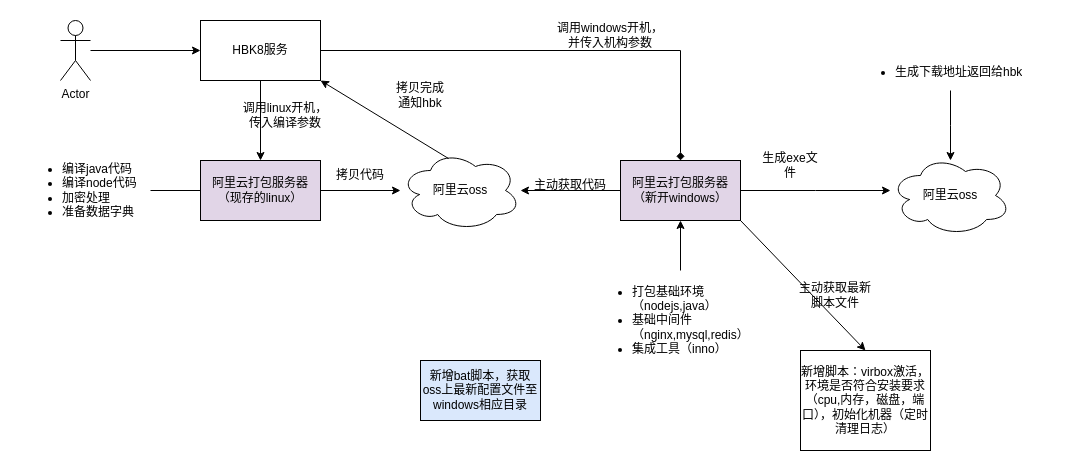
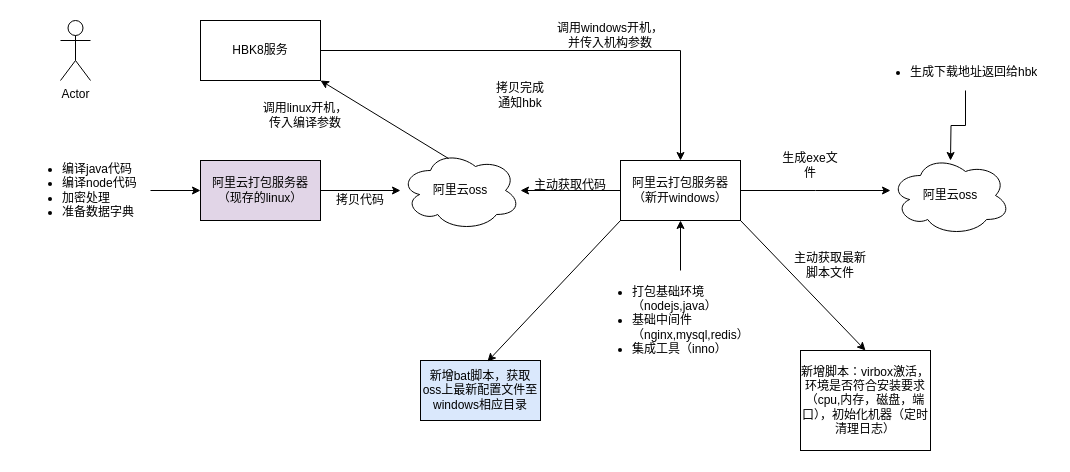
edge "Actor" -> "HBK8服务": removed
node "生成下载地址返回给hbk": moved (951, 71) -> (966, 71)
node "拷贝完成通知hbk": moved (421, 96) -> (521, 96)
node "调用linux开机，传入编译参数": moved (286, 116) -> (306, 116)
edge "HBK8服务" -> "阿里云打包服务器（现存的linux）": removed
edge "HBK8服务" -> "阿里云打包服务器（新开windows）": arrowhead diamond -> classic
node "生成exe文件": moved (791, 166) -> (811, 166)
node "拷贝代码": moved (361, 176) -> (361, 201)
edge "编译java代码 编译node代码 加密处理 准备数据字典" -- "阿里云打包服务器（现存的linux）": arrowhead none -> classic
node "阿里云打包服务器（新开windows）": fillcolor #e1d5e7 -> #ffffff
edge "阿里云打包服务器（新开windows）" -> "新增bat脚本，获取oss上最新配置文件至windows相应目录": added
node "主动获取最新脚本文件": moved (836, 296) -> (831, 266)
